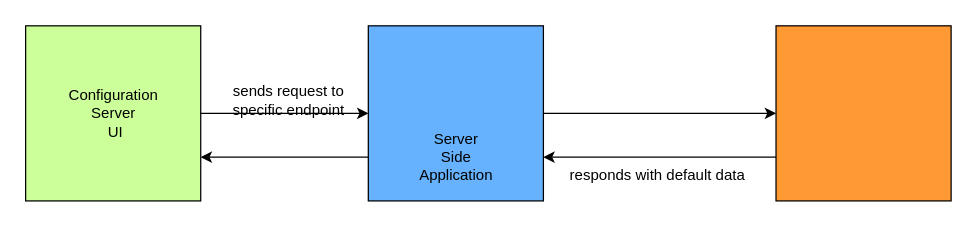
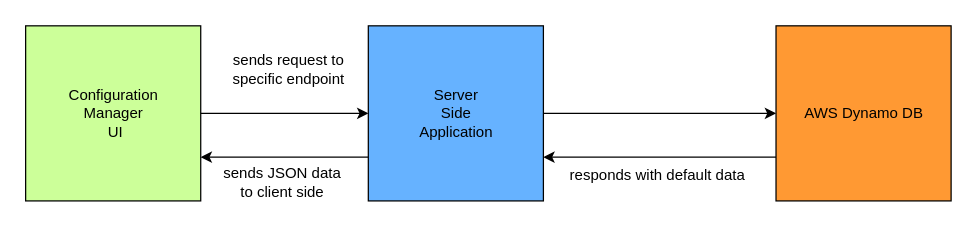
node "sends request to specific endpoint": moved (288, 101) -> (288, 69)
node "Configuration Server UI": label "Configuration Server UI" -> "Configuration Manager UI"
node "AWS Dynamo DB": added
node "Server Side Application": moved (456, 157) -> (456, 113)
node "sends JSON data to client side": added
